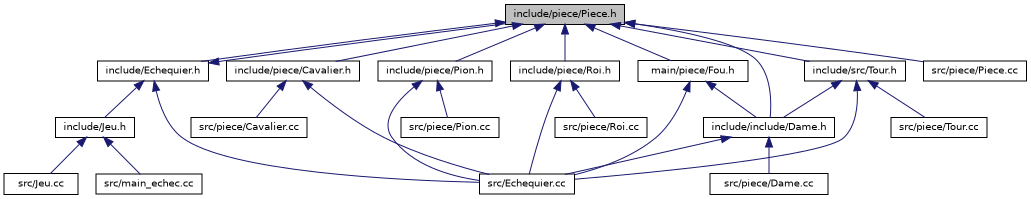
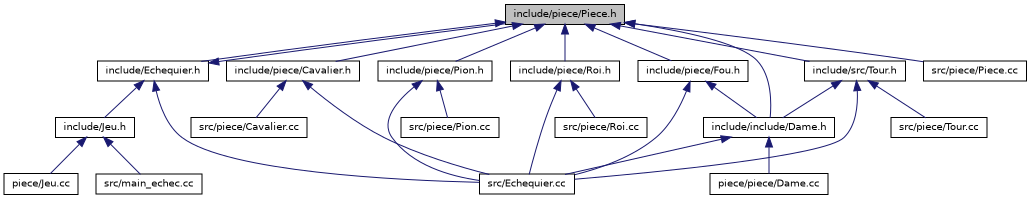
node "main/piece/Fou.h": label "main/piece/Fou.h" -> "include/piece/Fou.h"
node "src/Jeu.cc": label "src/Jeu.cc" -> "piece/Jeu.cc"
node "src/piece/Dame.cc": label "src/piece/Dame.cc" -> "piece/piece/Dame.cc"
